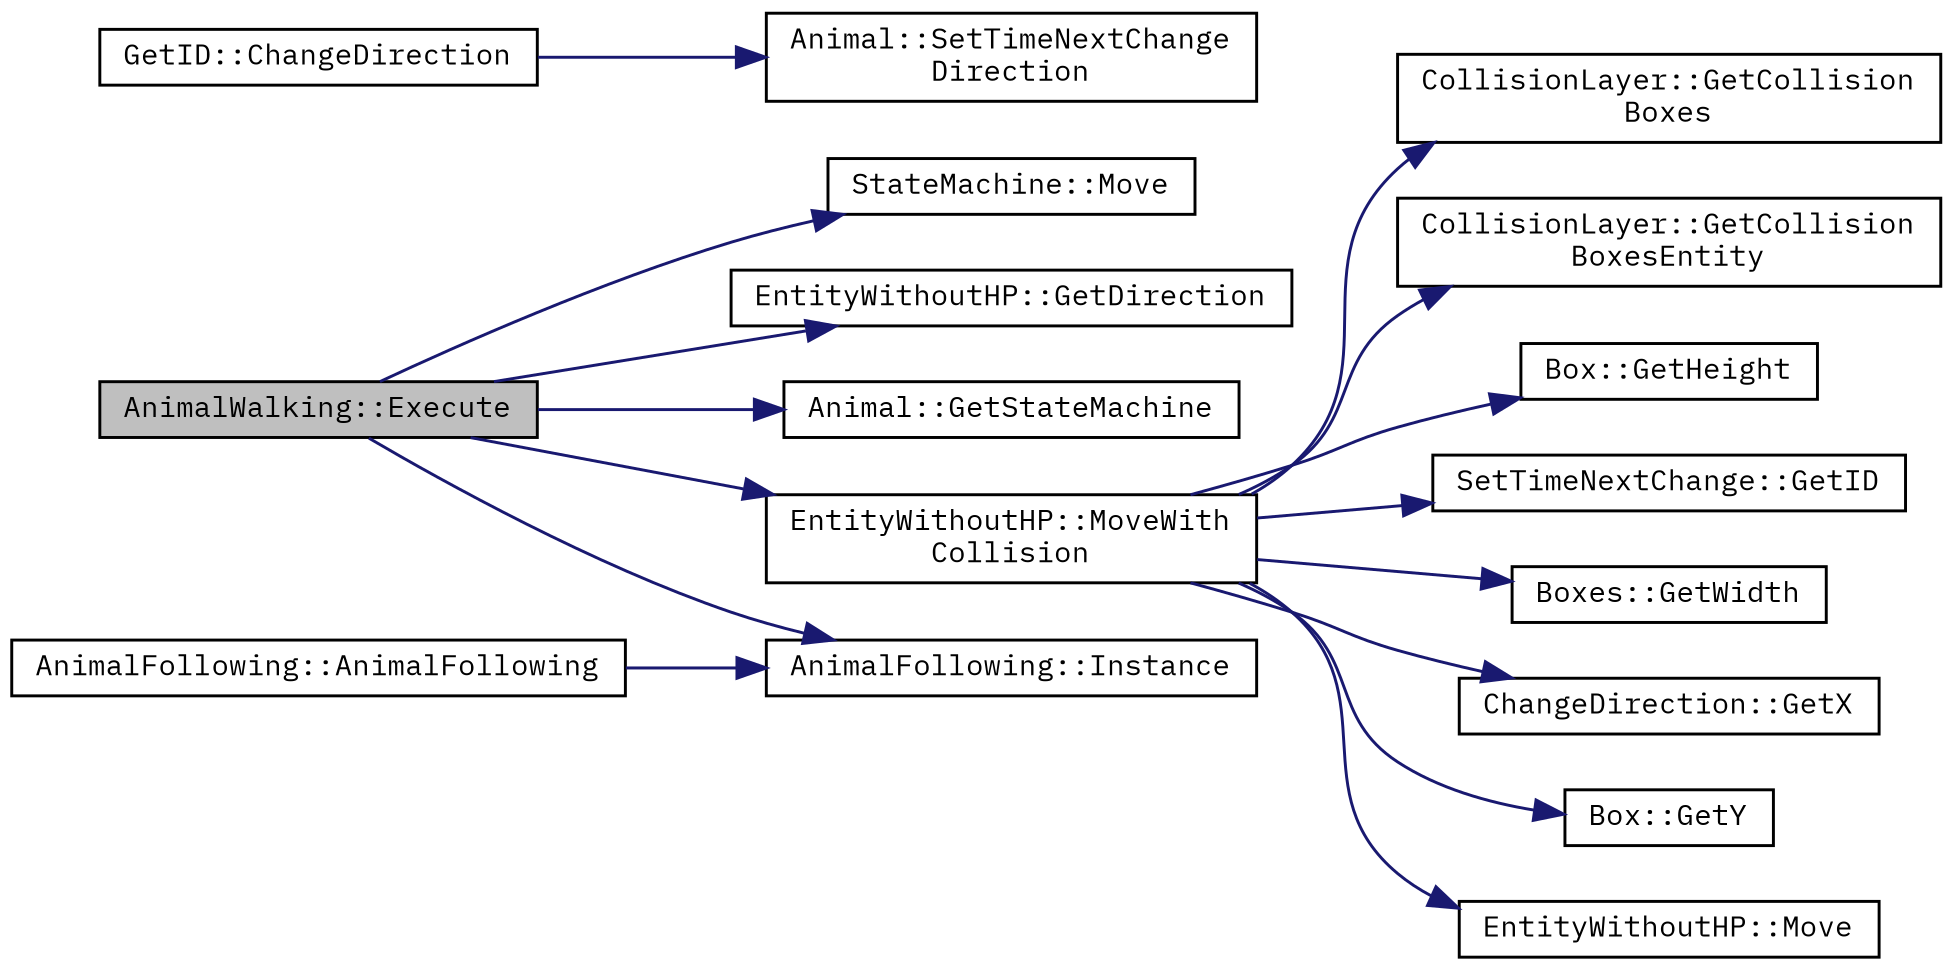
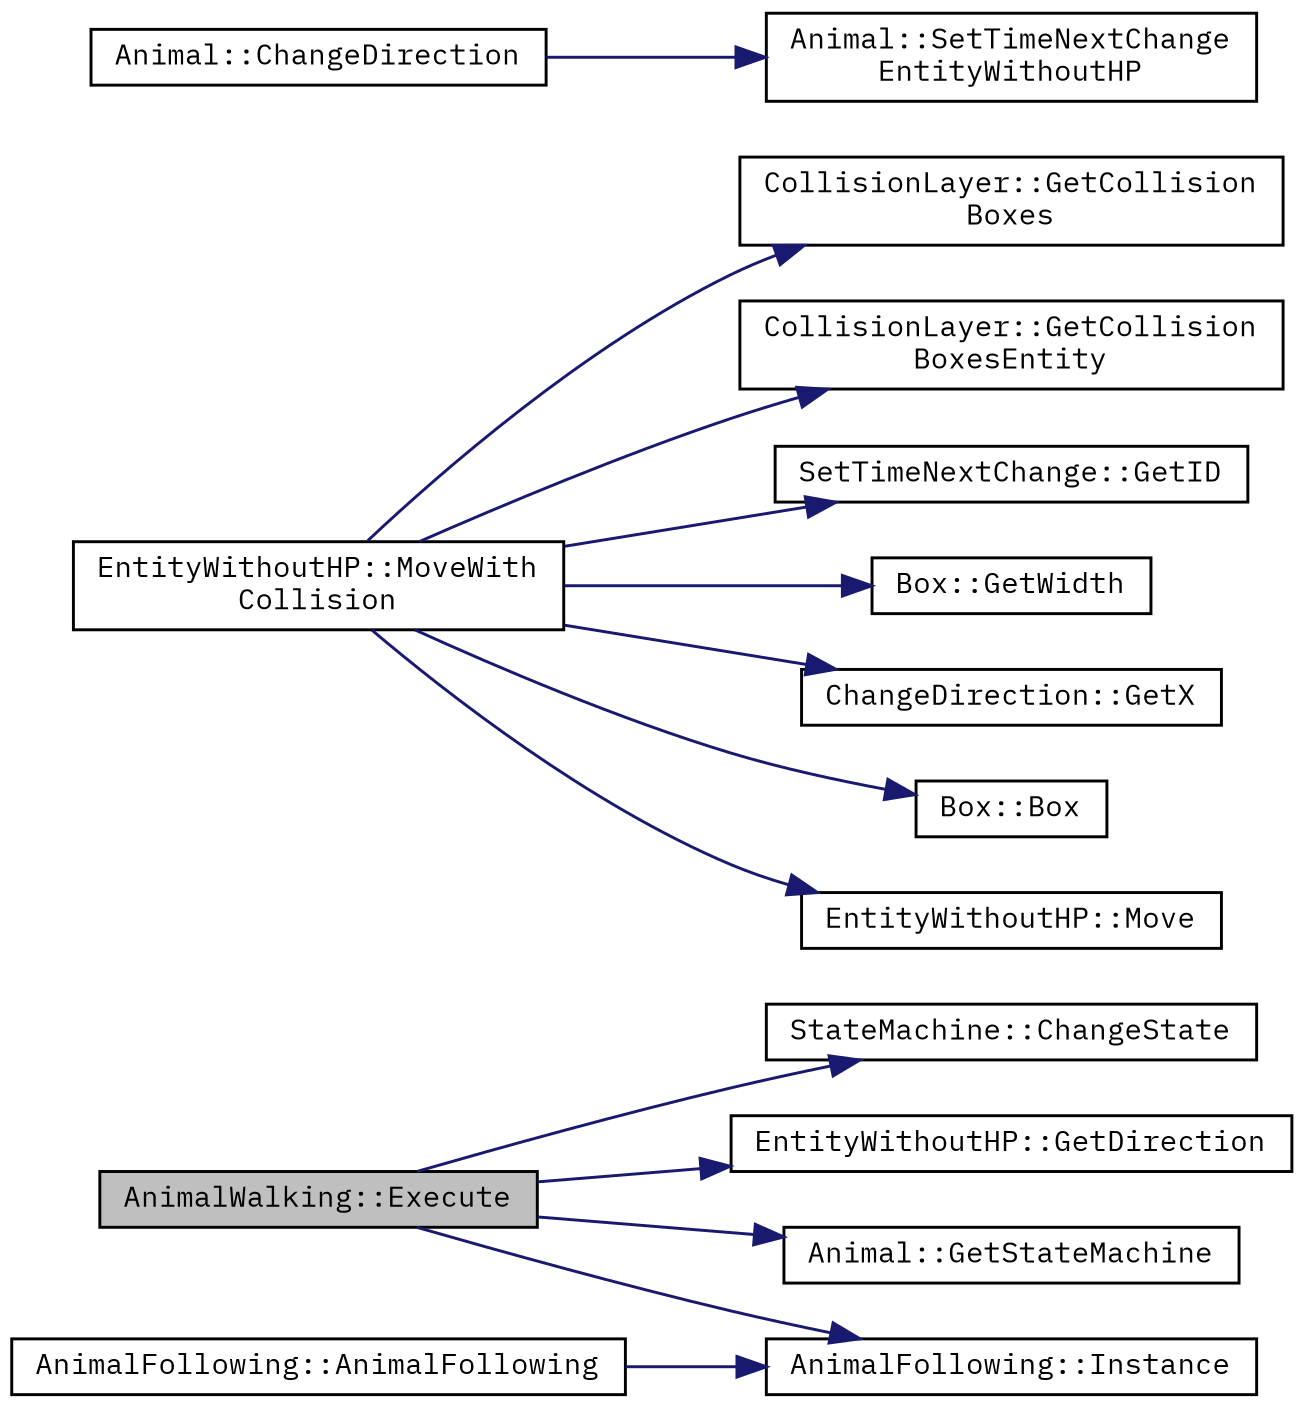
node "GetID::ChangeDirection": label "GetID::ChangeDirection" -> "Animal::ChangeDirection"
node "Animal::SetTimeNextChange Direction": label "Animal::SetTimeNextChange Direction" -> "Animal::SetTimeNextChange EntityWithoutHP"
node "StateMachine::Move": label "StateMachine::Move" -> "StateMachine::ChangeState"
node "Box::GetHeight": removed
edge "AnimalWalking::Execute" -> "EntityWithoutHP::MoveWith Collision": removed
node "Boxes::GetWidth": label "Boxes::GetWidth" -> "Box::GetWidth"
node "Box::GetY": label "Box::GetY" -> "Box::Box"
